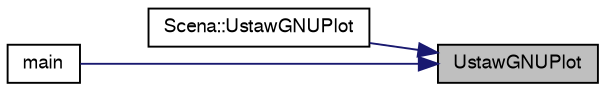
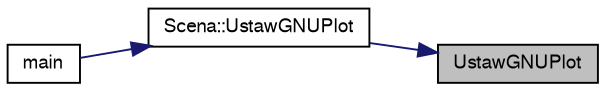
edge "main" -> "UstawGNUPlot": now "main" -> "Scena::UstawGNUPlot"
